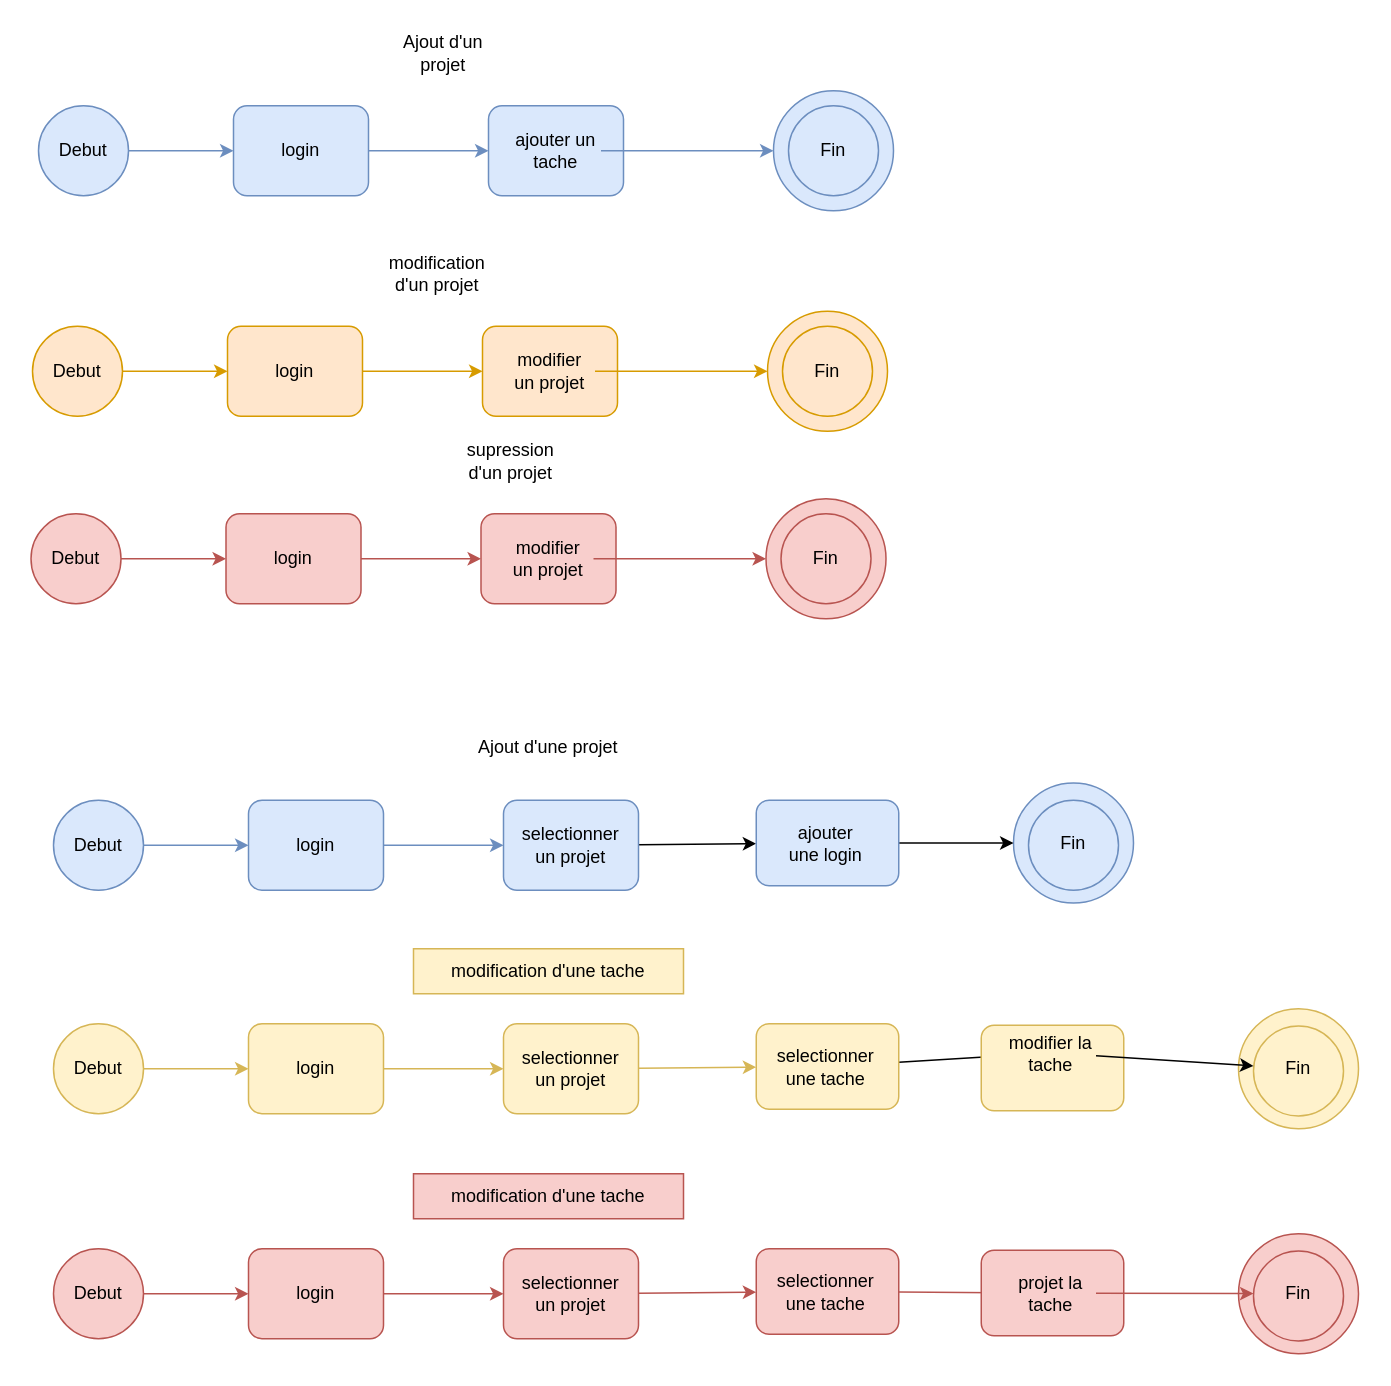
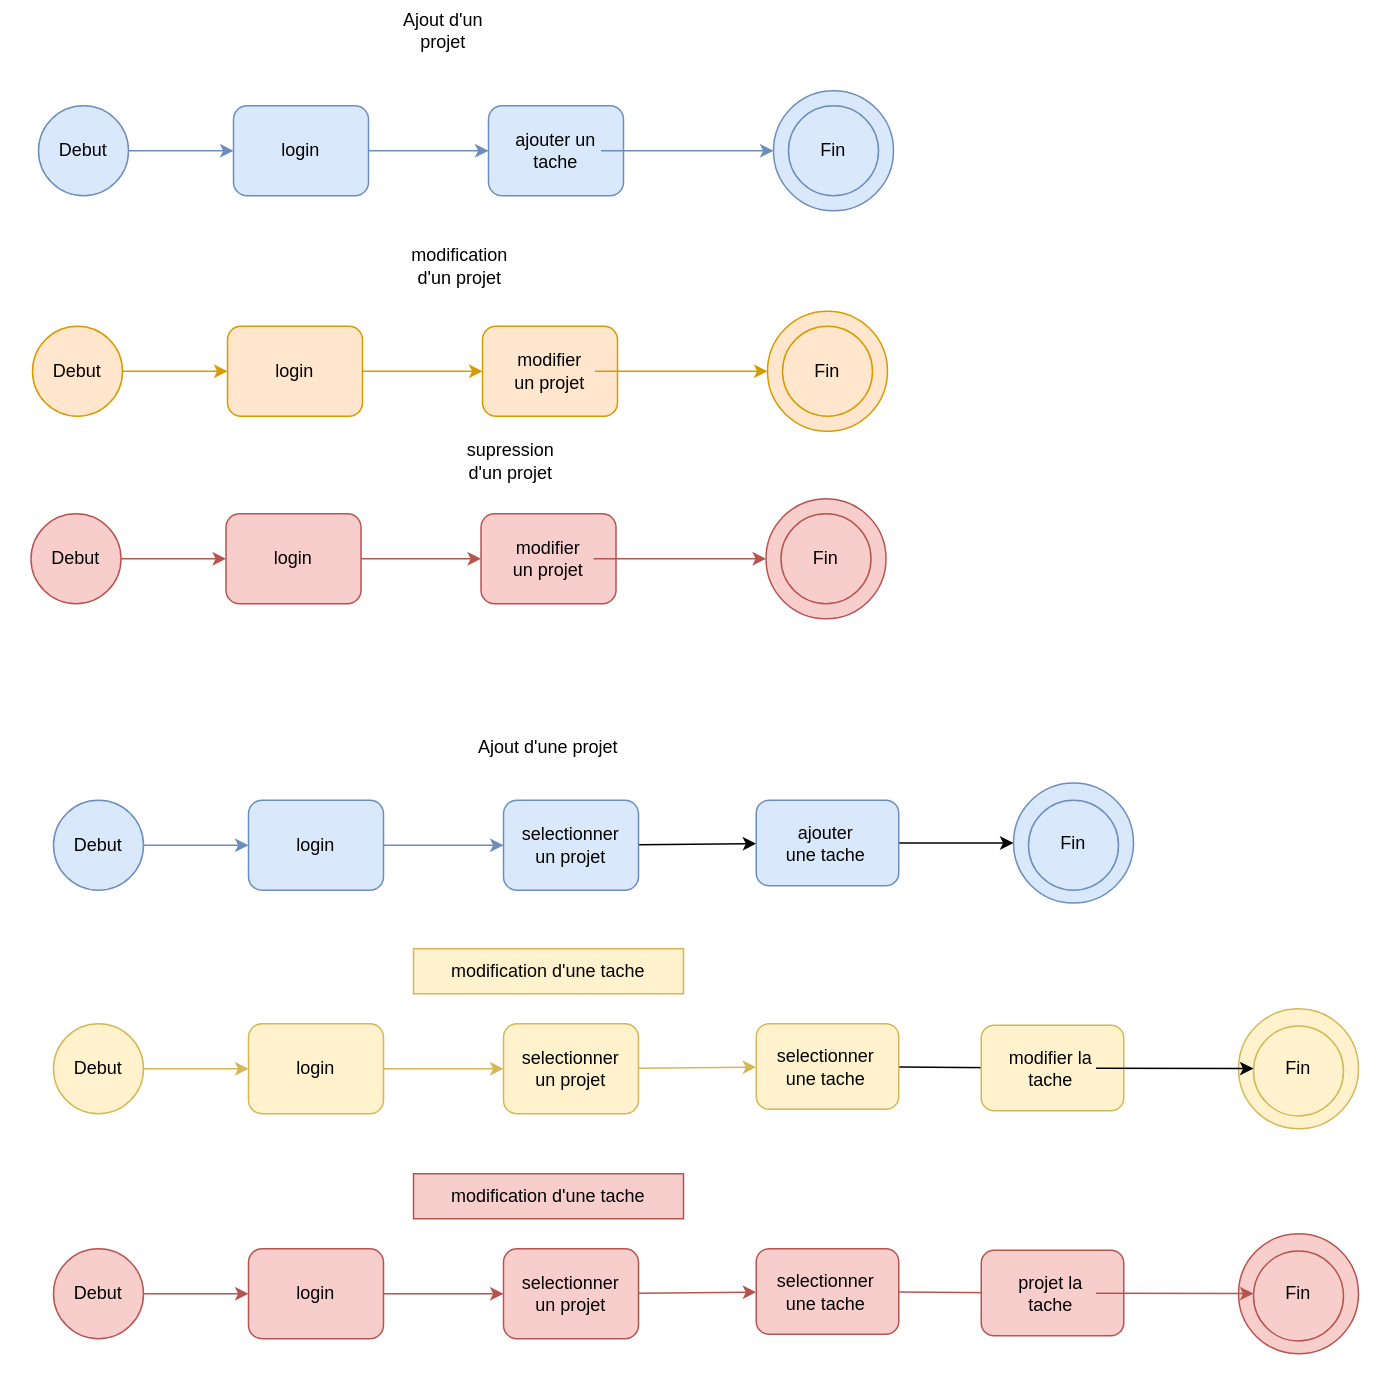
node "Ajout d'un projet": moved (443, 53) -> (443, 31)
node "modification d'un projet": moved (437, 274) -> (460, 266)
node "ajouter une login": label "ajouter une login" -> "ajouter une tache"
node "modifier la tache": moved (1051, 1053) -> (1051, 1068)
